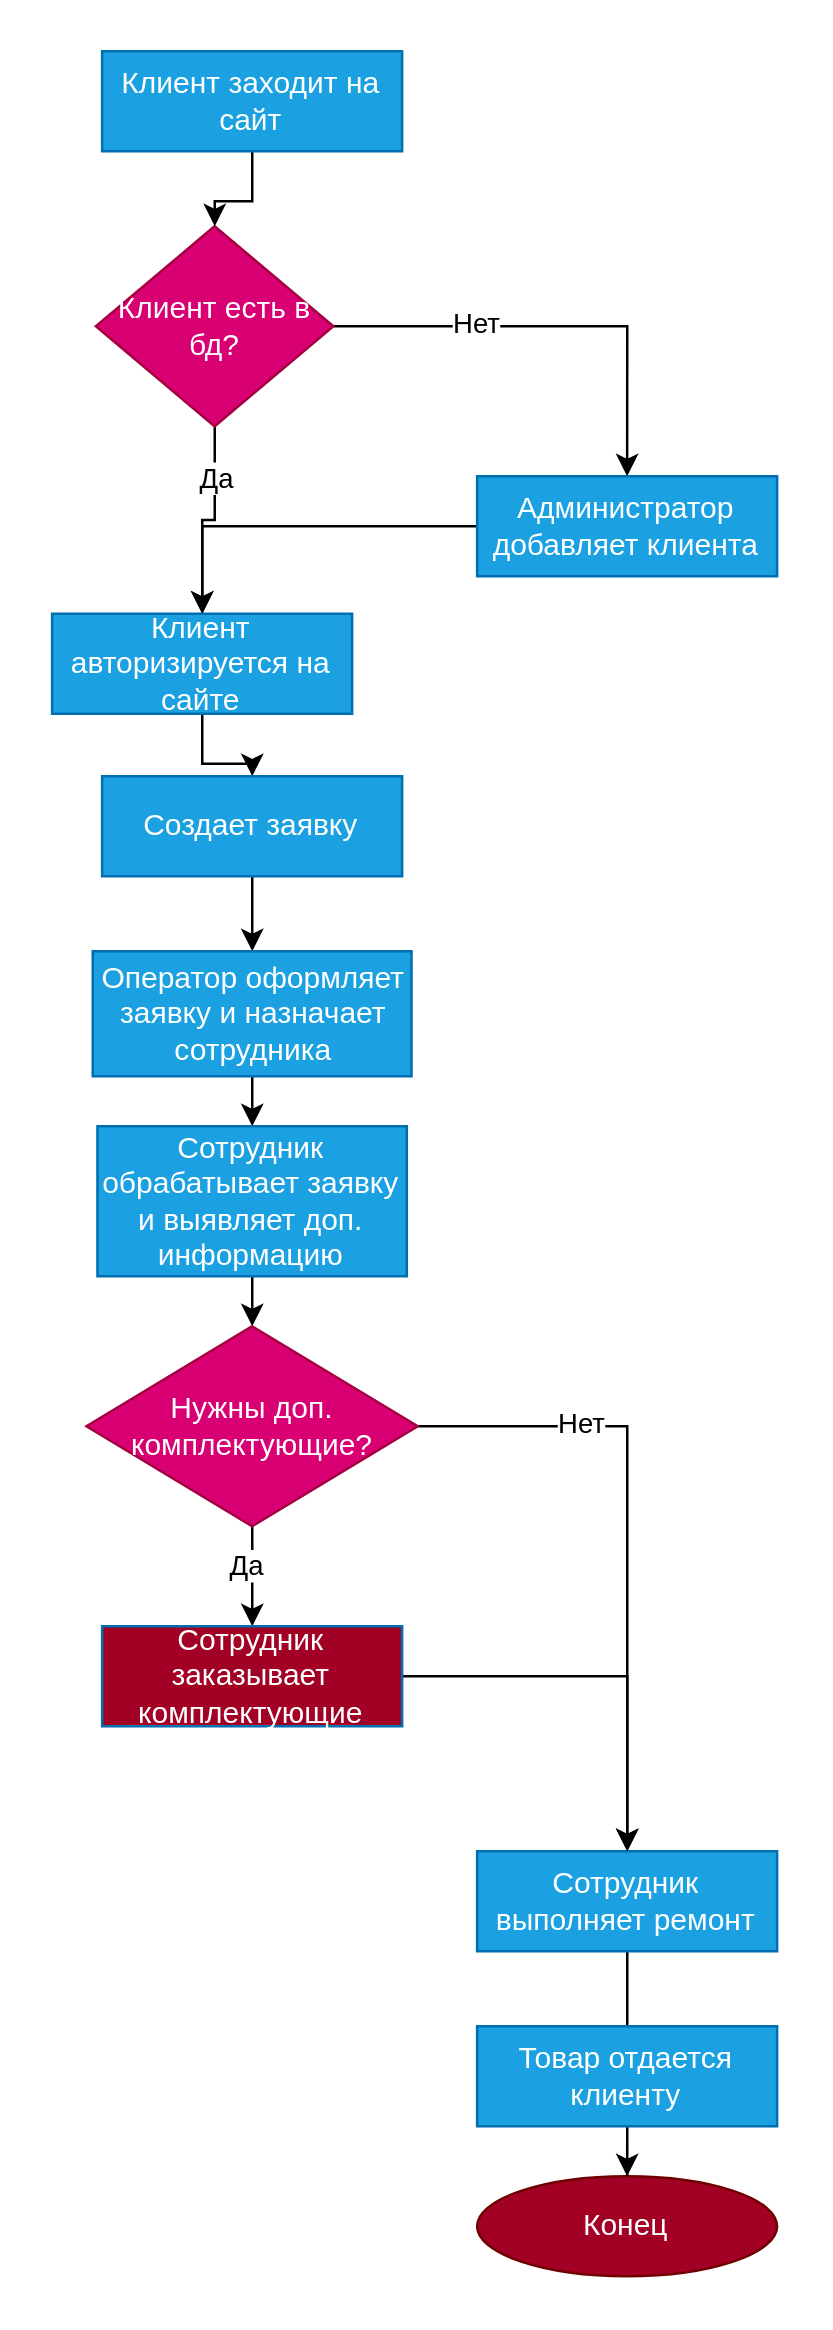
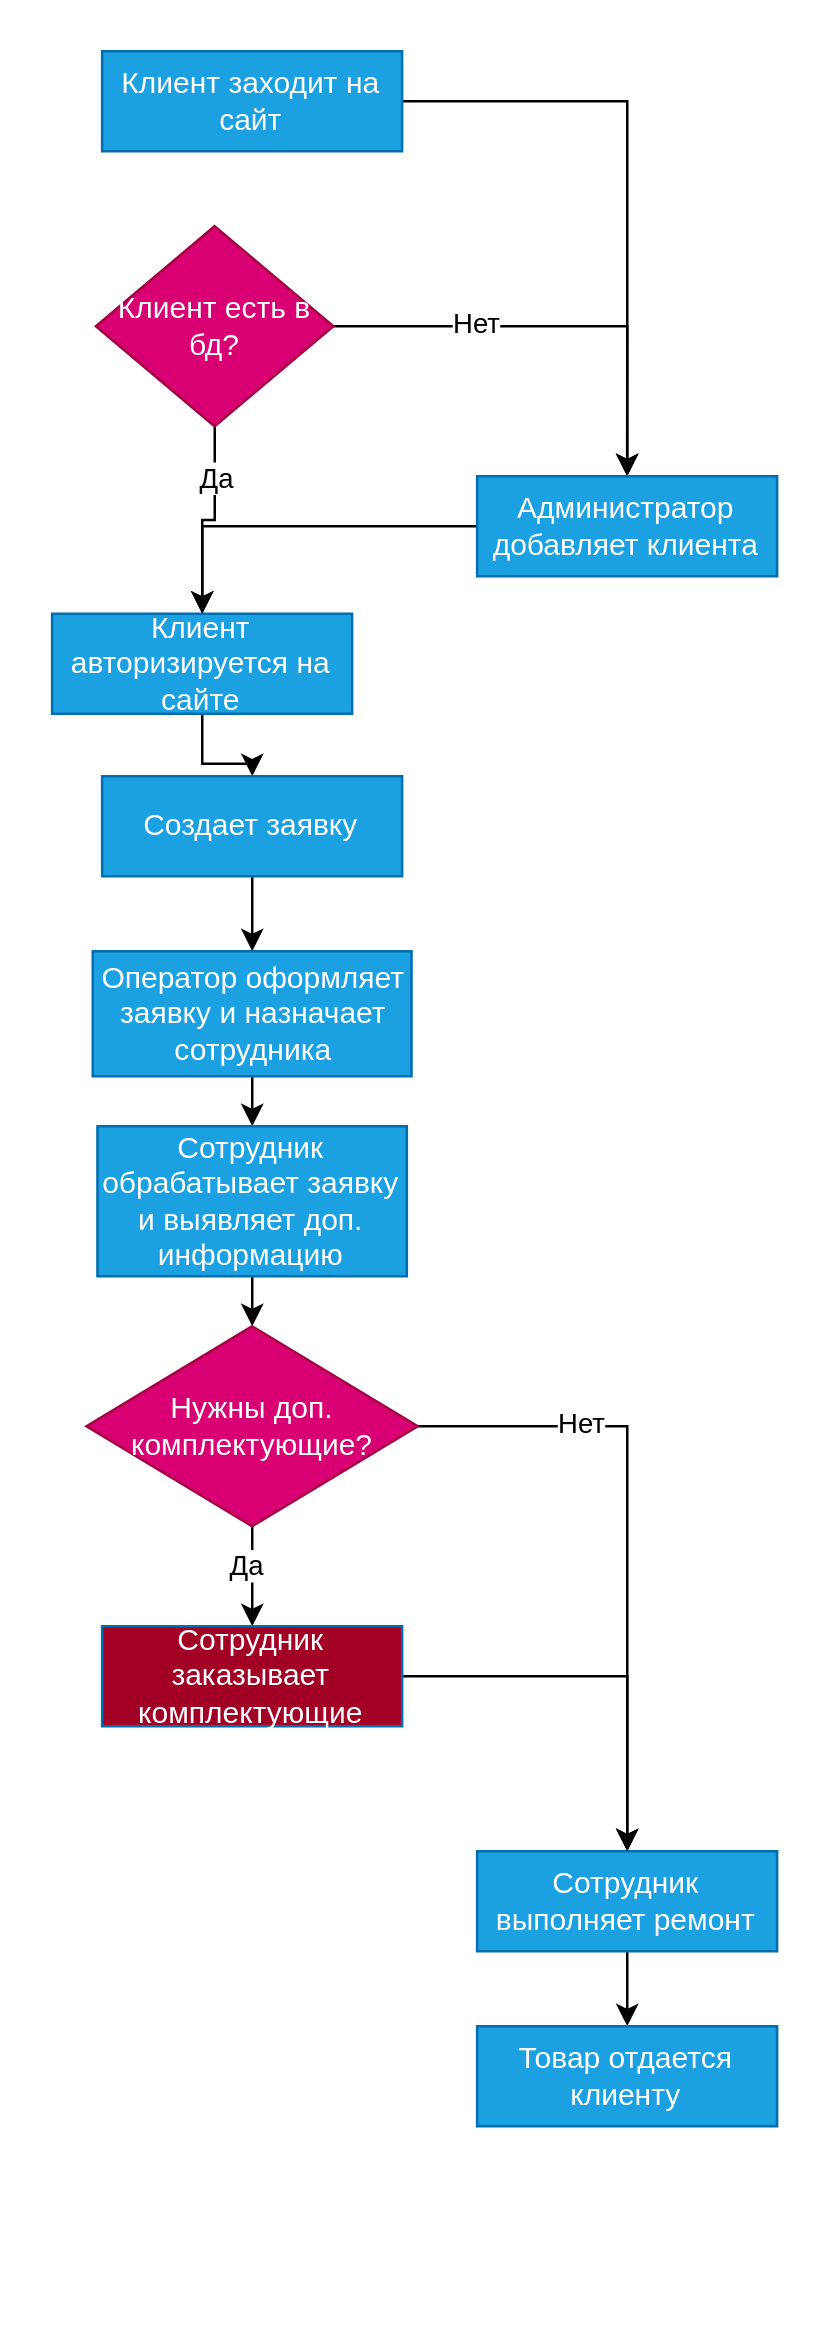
edge "Клиент заходит на сайт" -> "Клиент есть в бд?": now "Клиент заходит на сайт" -> "Администратор добавляет клиента"
edge "Сотрудник выполняет ремонт" -- "Товар отдается клиенту": arrowhead none -> classic
edge "Товар отдается клиенту" -> "Конец": removed
node "Конец": removed
